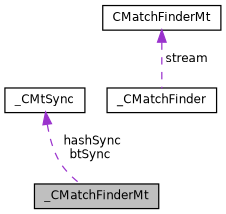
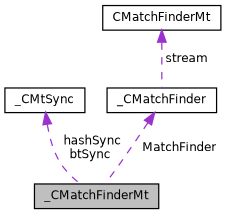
edge "_CMatchFinderMt" -> "_CMatchFinder": added, label "MatchFinder"
